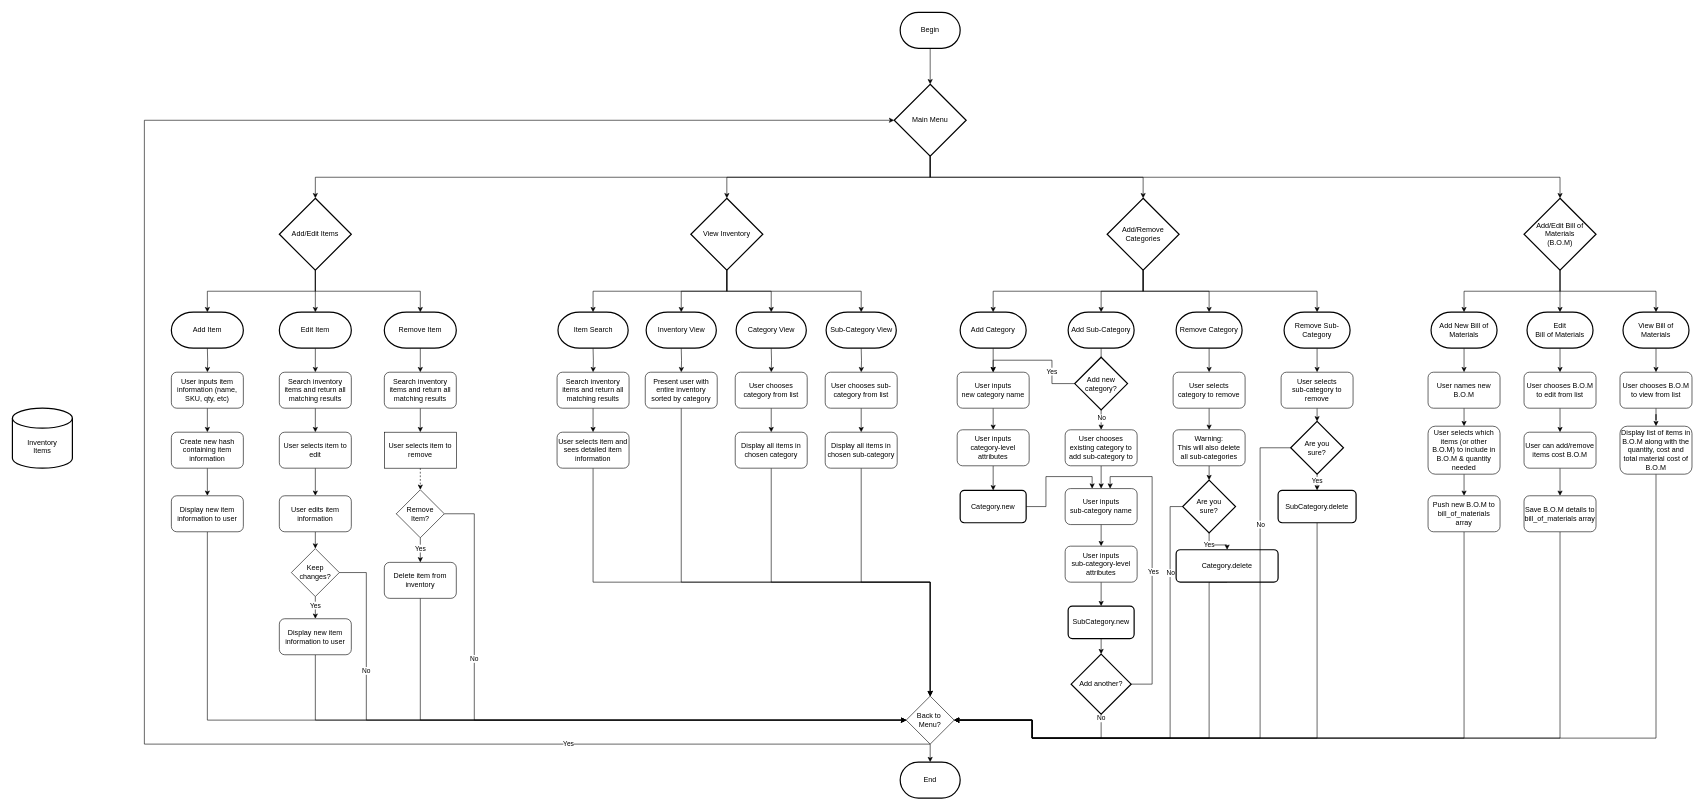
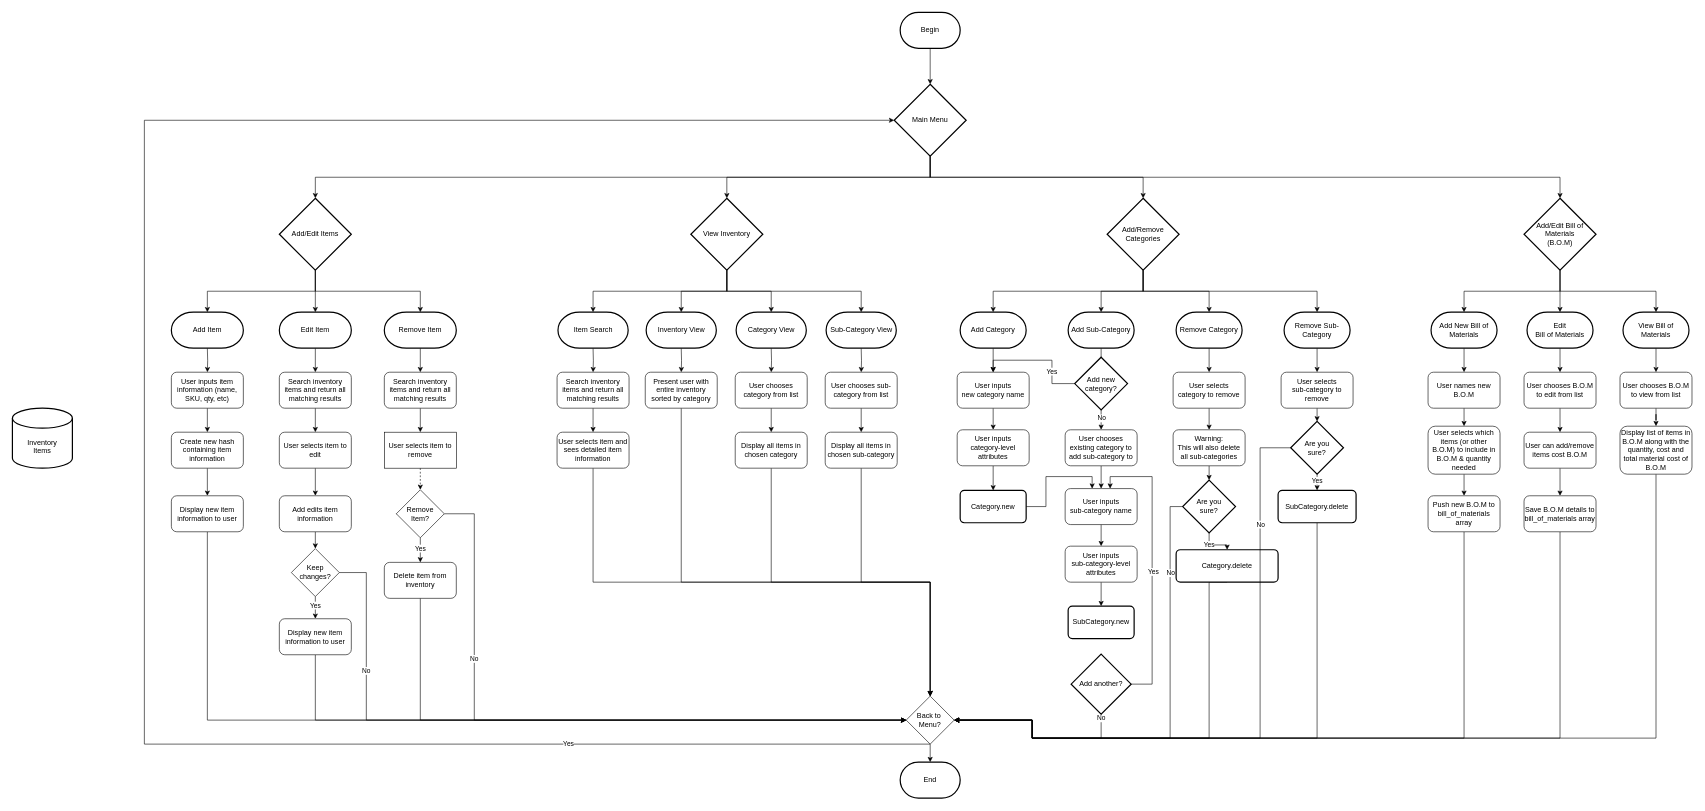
node "User edits item information": label "User edits item information" -> "Add edits item information"
edge "SubCategory.new" -> "Add another?": removed
